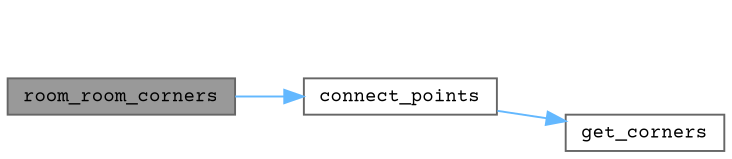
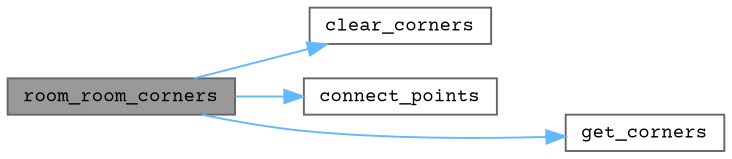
node "clear_corners": added
edge "connect_points" -> "get_corners": now "room_room_corners" -> "get_corners"
